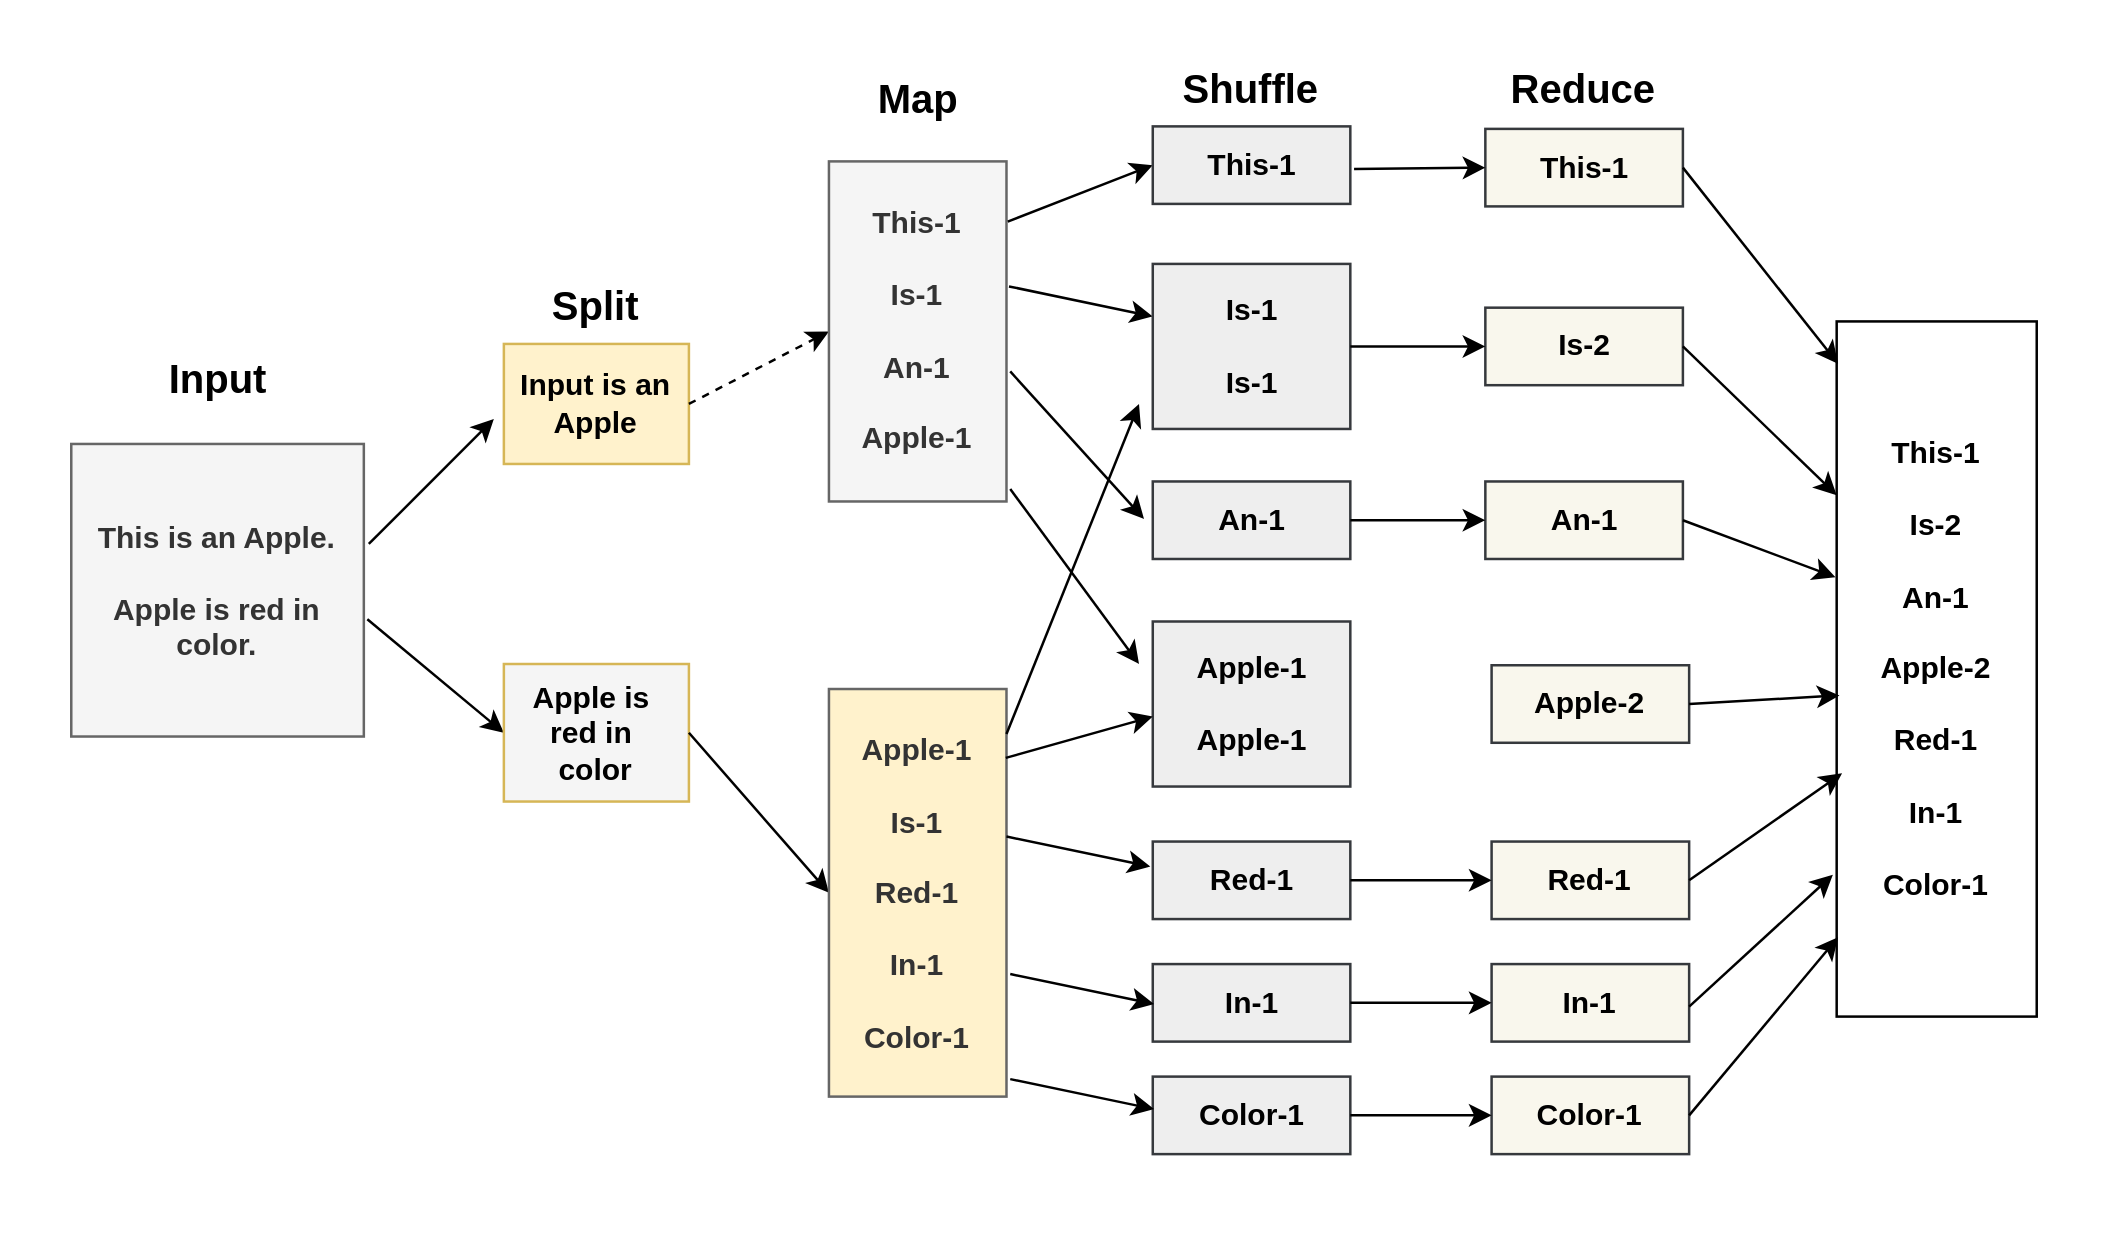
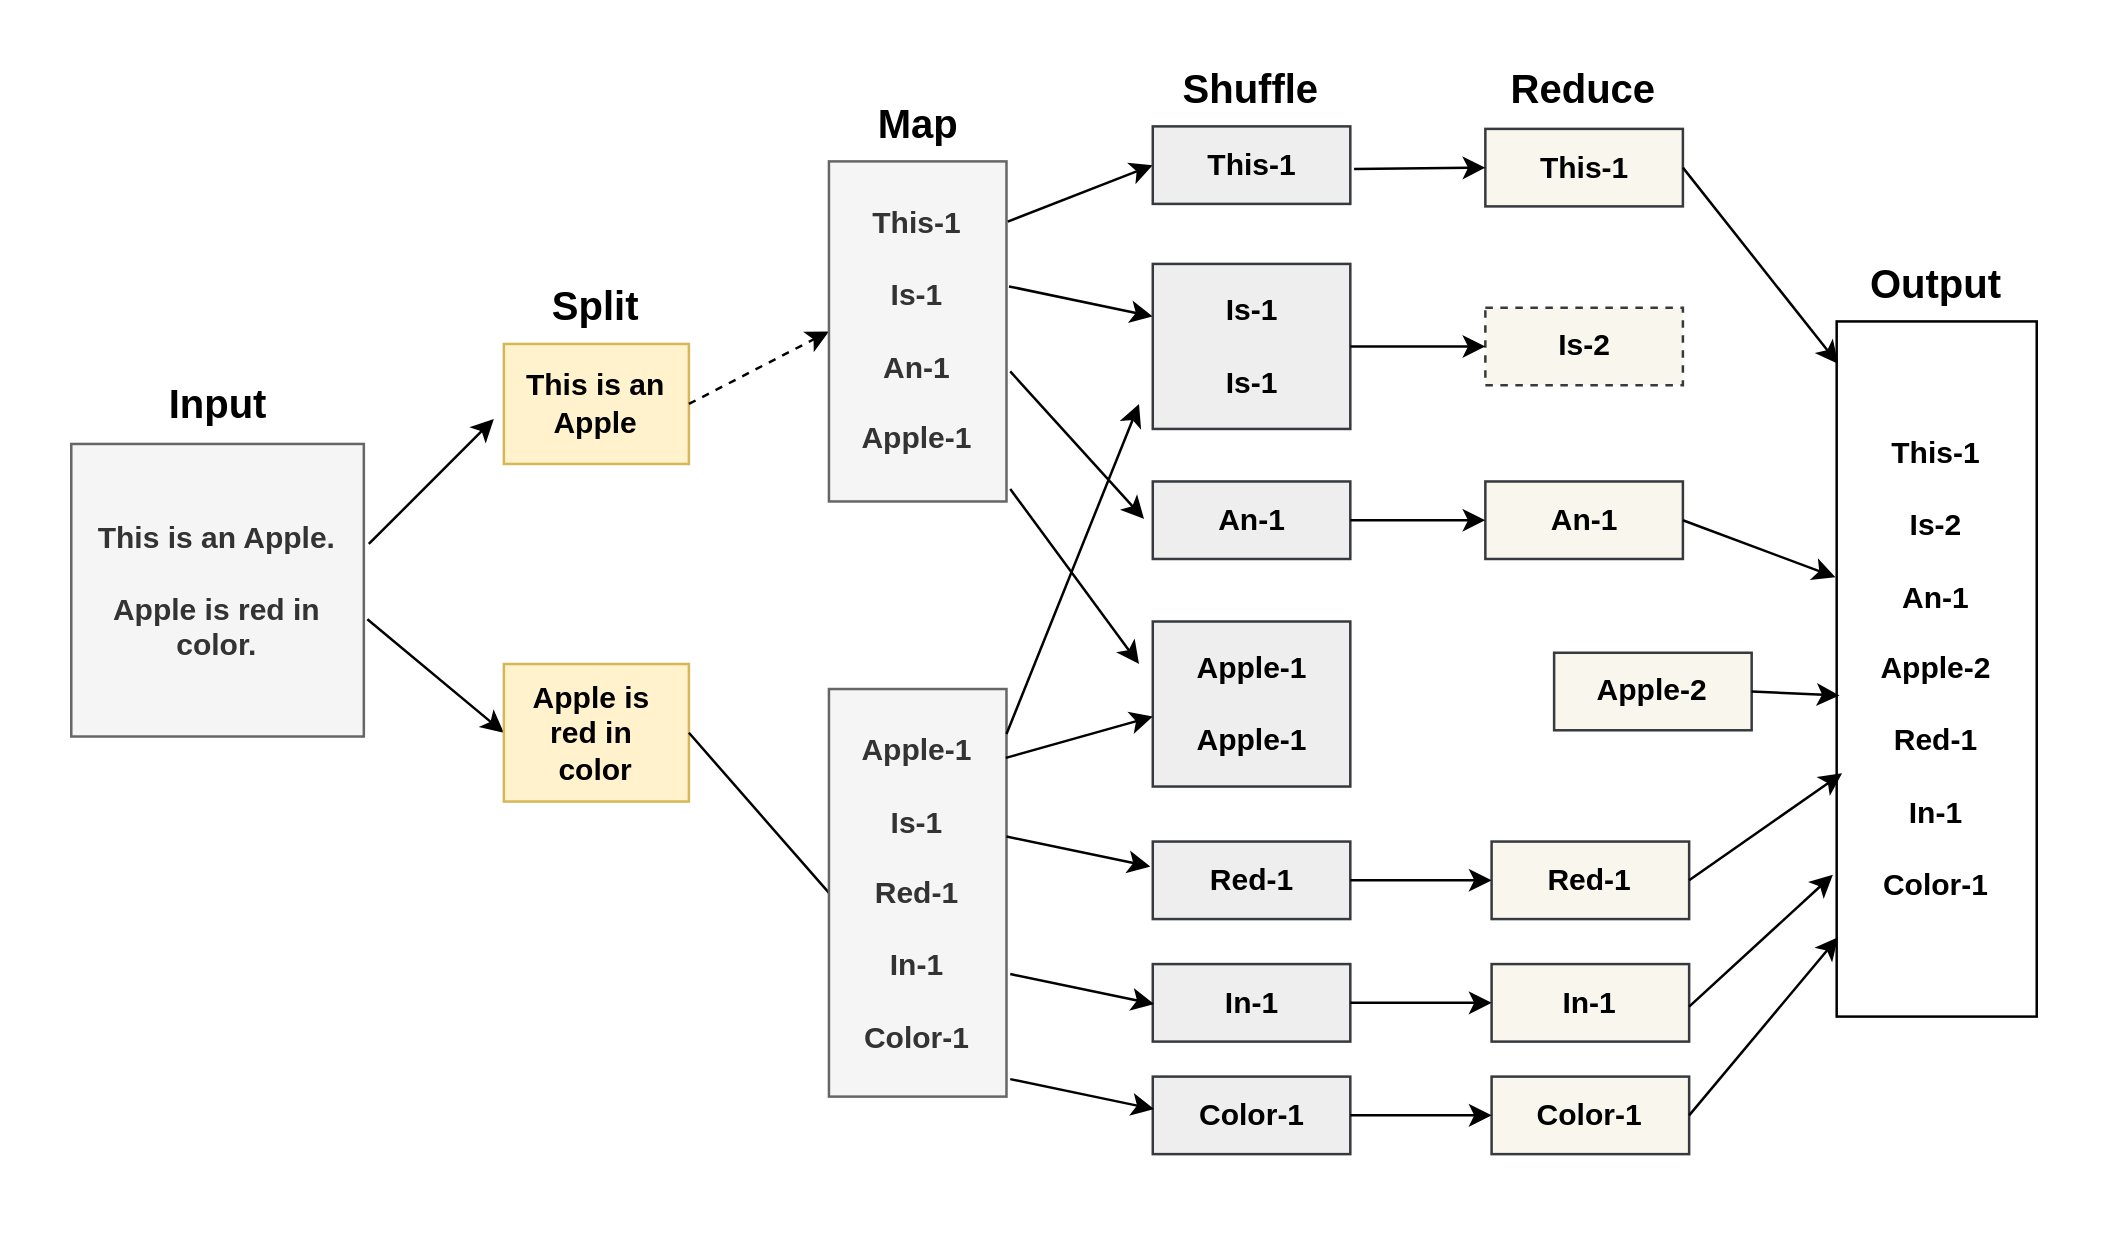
node "Map": moved (918, 99) -> (918, 124)
node "Output": added
node "Is-2": style solid -> dashed
node "Input": moved (218, 379) -> (218, 404)
node "Input is an Apple": label "Input is an Apple" -> "This is an Apple"
edge "Is-2" -> "This-1 Is-2 An-1 Apple-2 Red-1 In-1 Color-1": removed
node "Apple-2": moved (1590, 704) -> (1653, 691)
node "Apple is red in color": fillcolor #f5f5f5 -> #fff2cc
edge "Apple is red in color" -> "Apple-1 Is-1 Red-1 In-1 Color-1": arrowhead classic -> none
node "Apple-1 Is-1 Red-1 In-1 Color-1": fillcolor #fff2cc -> #f5f5f5
